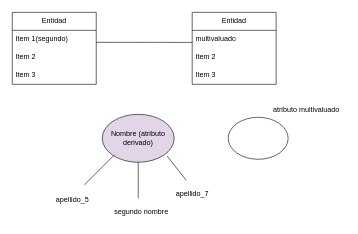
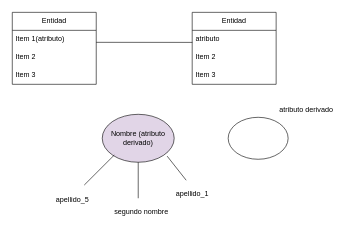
node "Item 1(segundo)": label "Item 1(segundo)" -> "Item 1(atributo)"
node "multivaluado": label "multivaluado" -> "atributo"
node "atributo multivaluado": label "atributo multivaluado" -> "atributo derivado"
node "apellido_7": label "apellido_7" -> "apellido_1"
